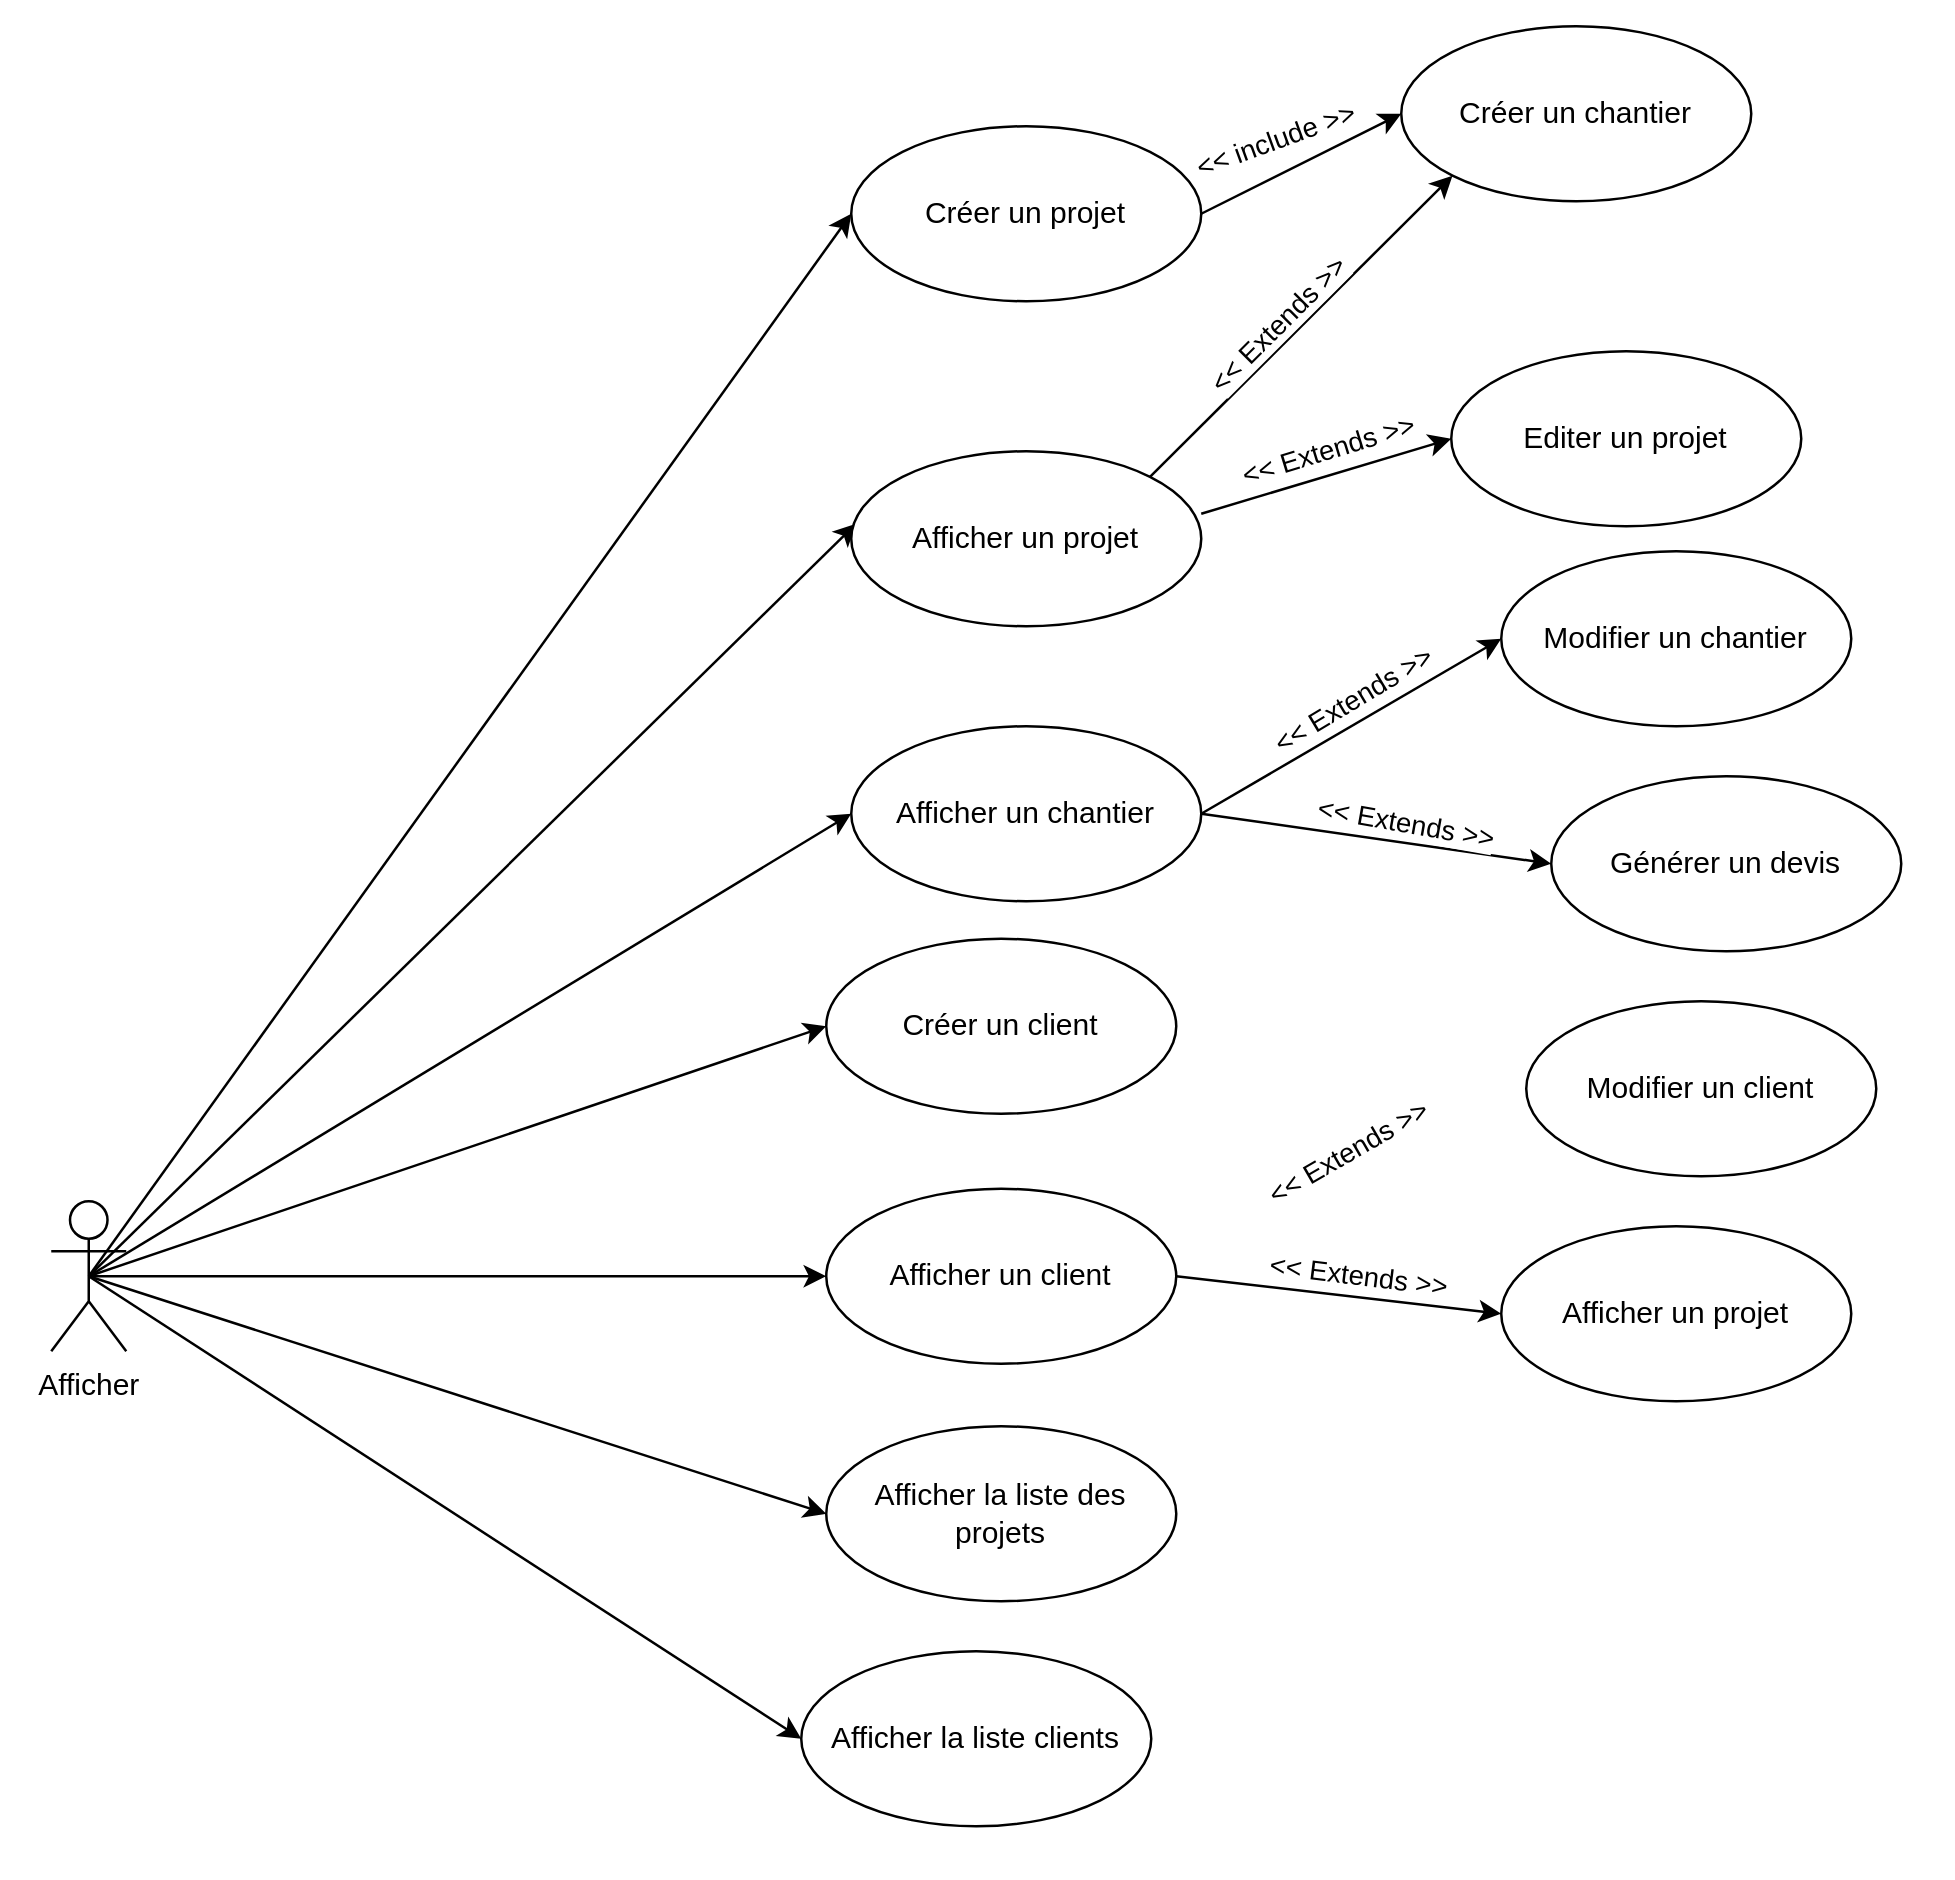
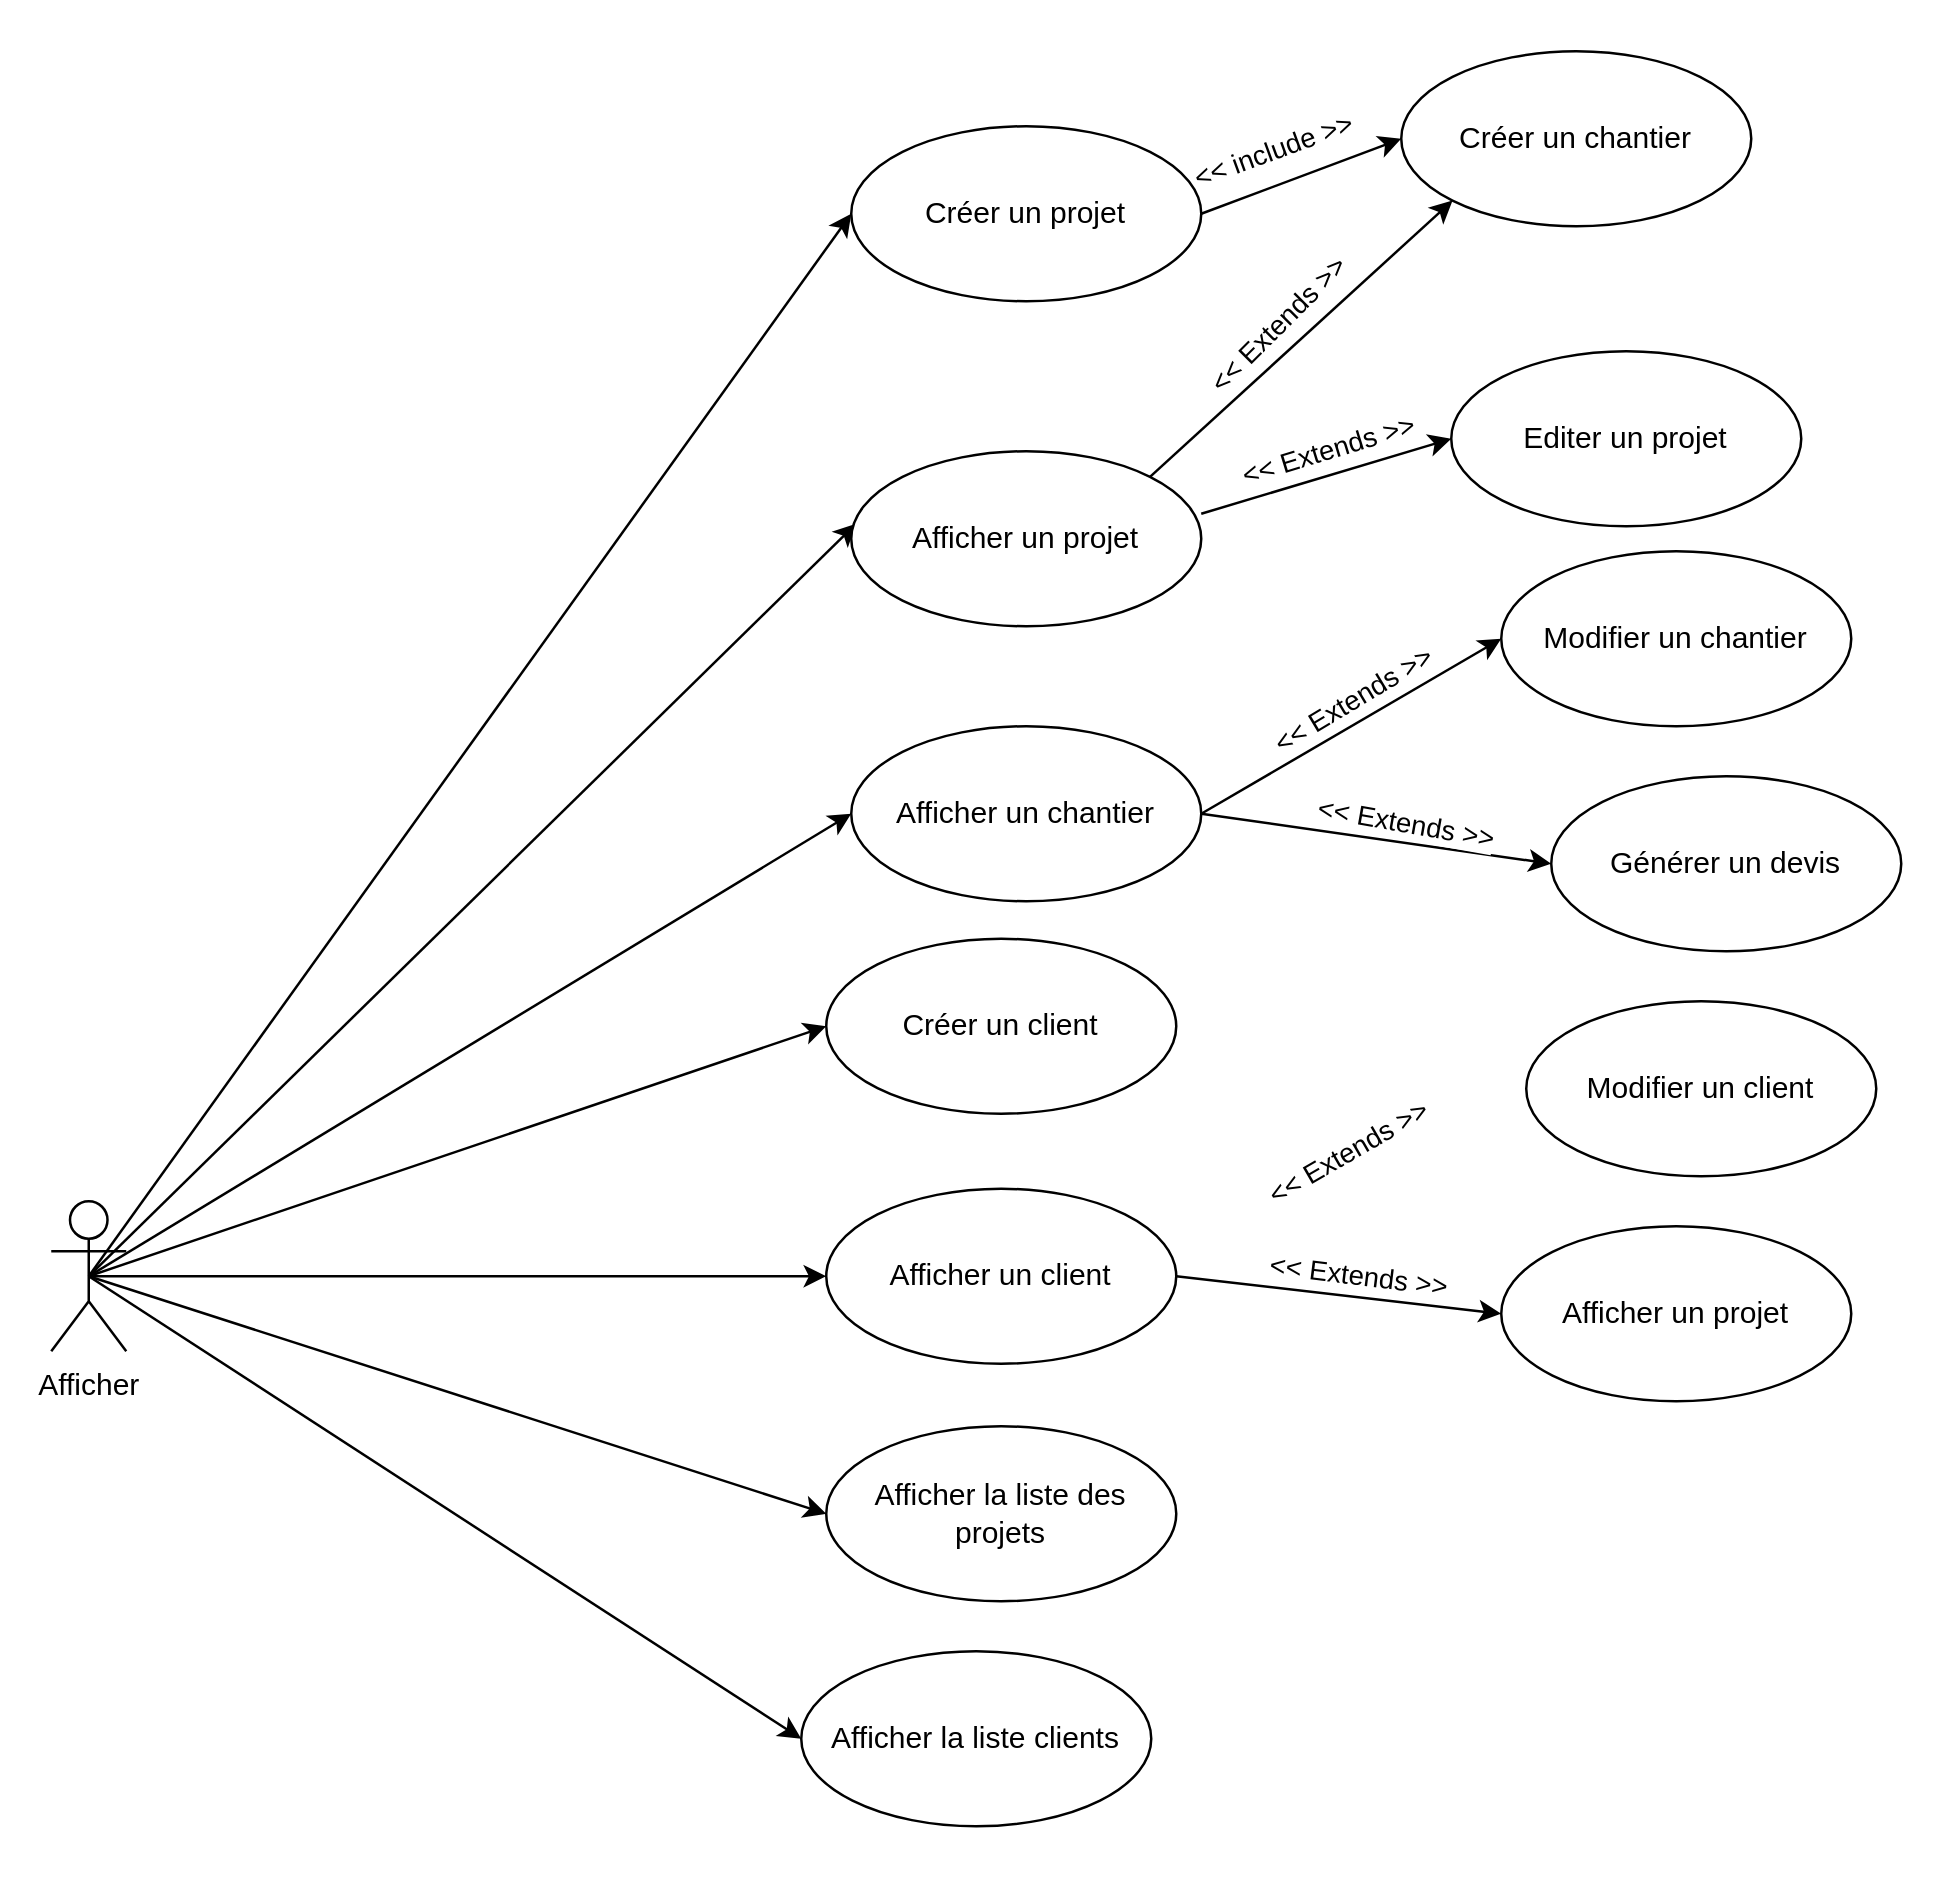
node "Créer un chantier": moved (1576, 114) -> (1576, 139)
